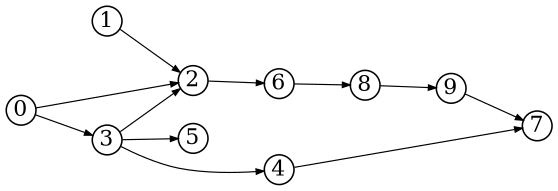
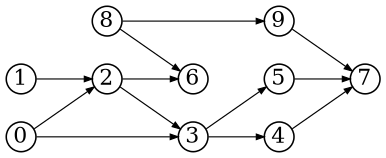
edge "5" -> "7": added
edge "6" -> "8": reversed
edge "3" -> "2": reversed
